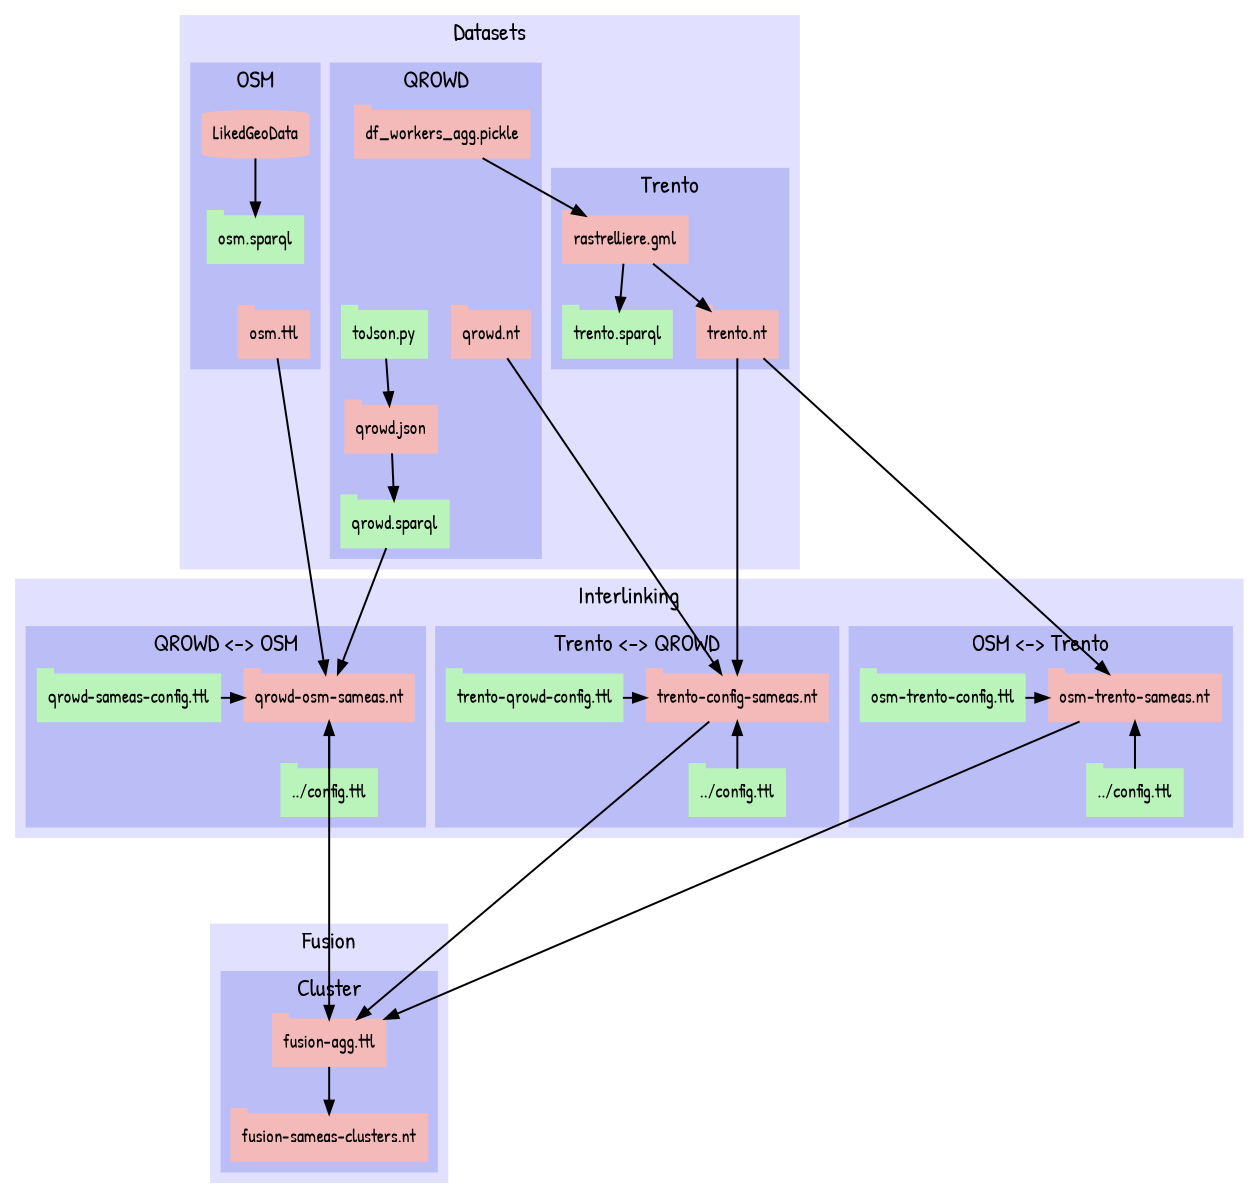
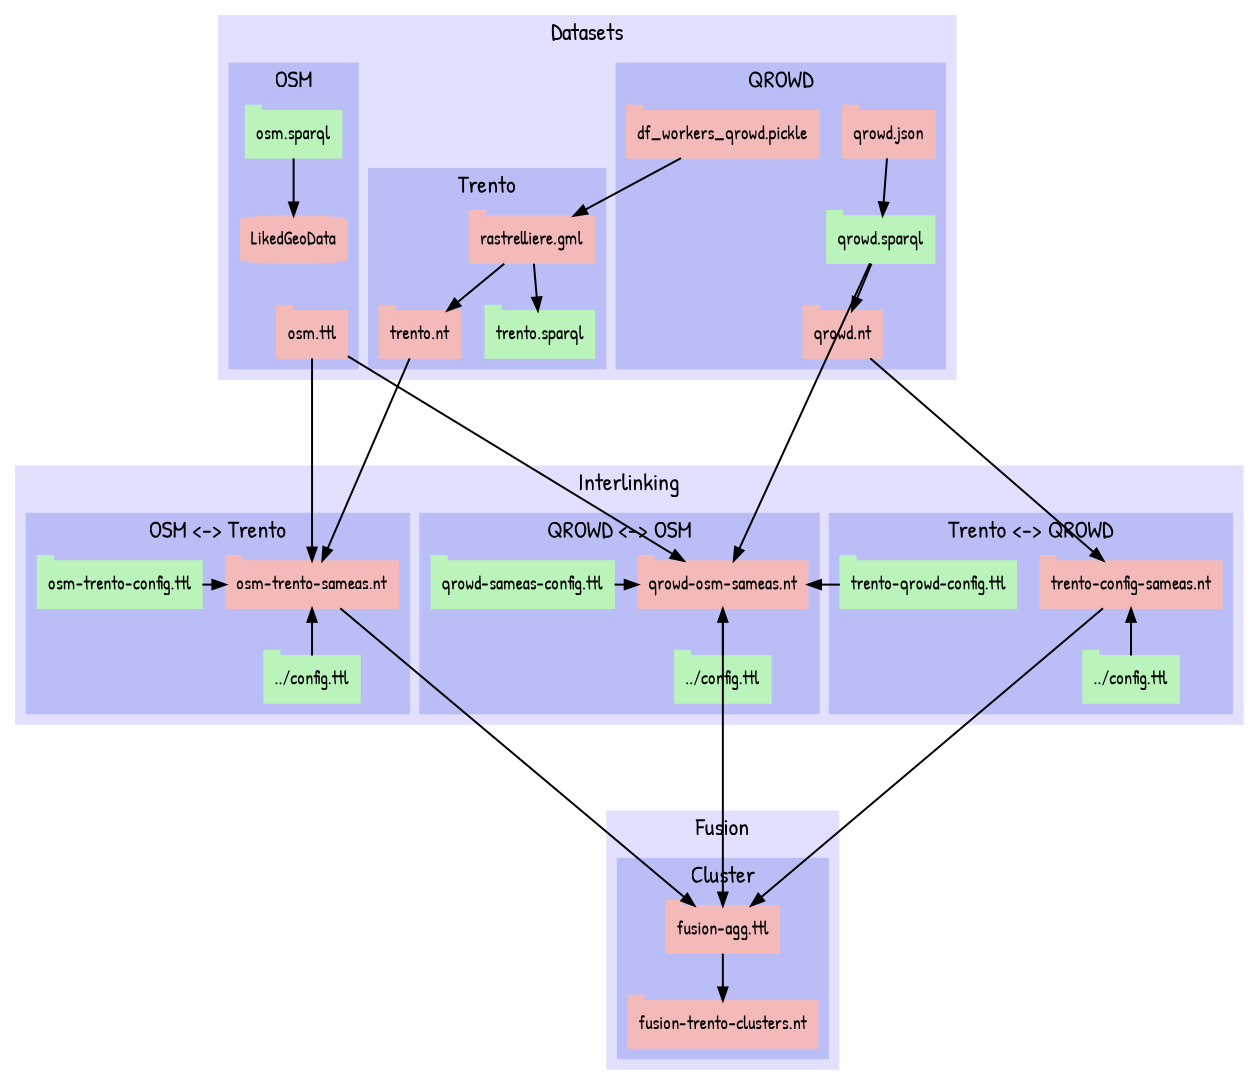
node "df_workers_agg.pickle": label "df_workers_agg.pickle" -> "df_workers_qrowd.pickle"
edge "LikedGeoData" -> "osm.sparql": reversed
edge "qrowd.sparql" -> "qrowd.nt": added
node "toJson.py": removed
edge "osm.ttl" -> "osm-trento-sameas.nt": added
edge "trento.nt" -> "trento-config-sameas.nt": removed
edge "trento-qrowd-config.ttl" -> "trento-config-sameas.nt": now "trento-qrowd-config.ttl" -> "qrowd-osm-sameas.nt"
node "fusion-sameas-clusters.nt": label "fusion-sameas-clusters.nt" -> "fusion-trento-clusters.nt"
